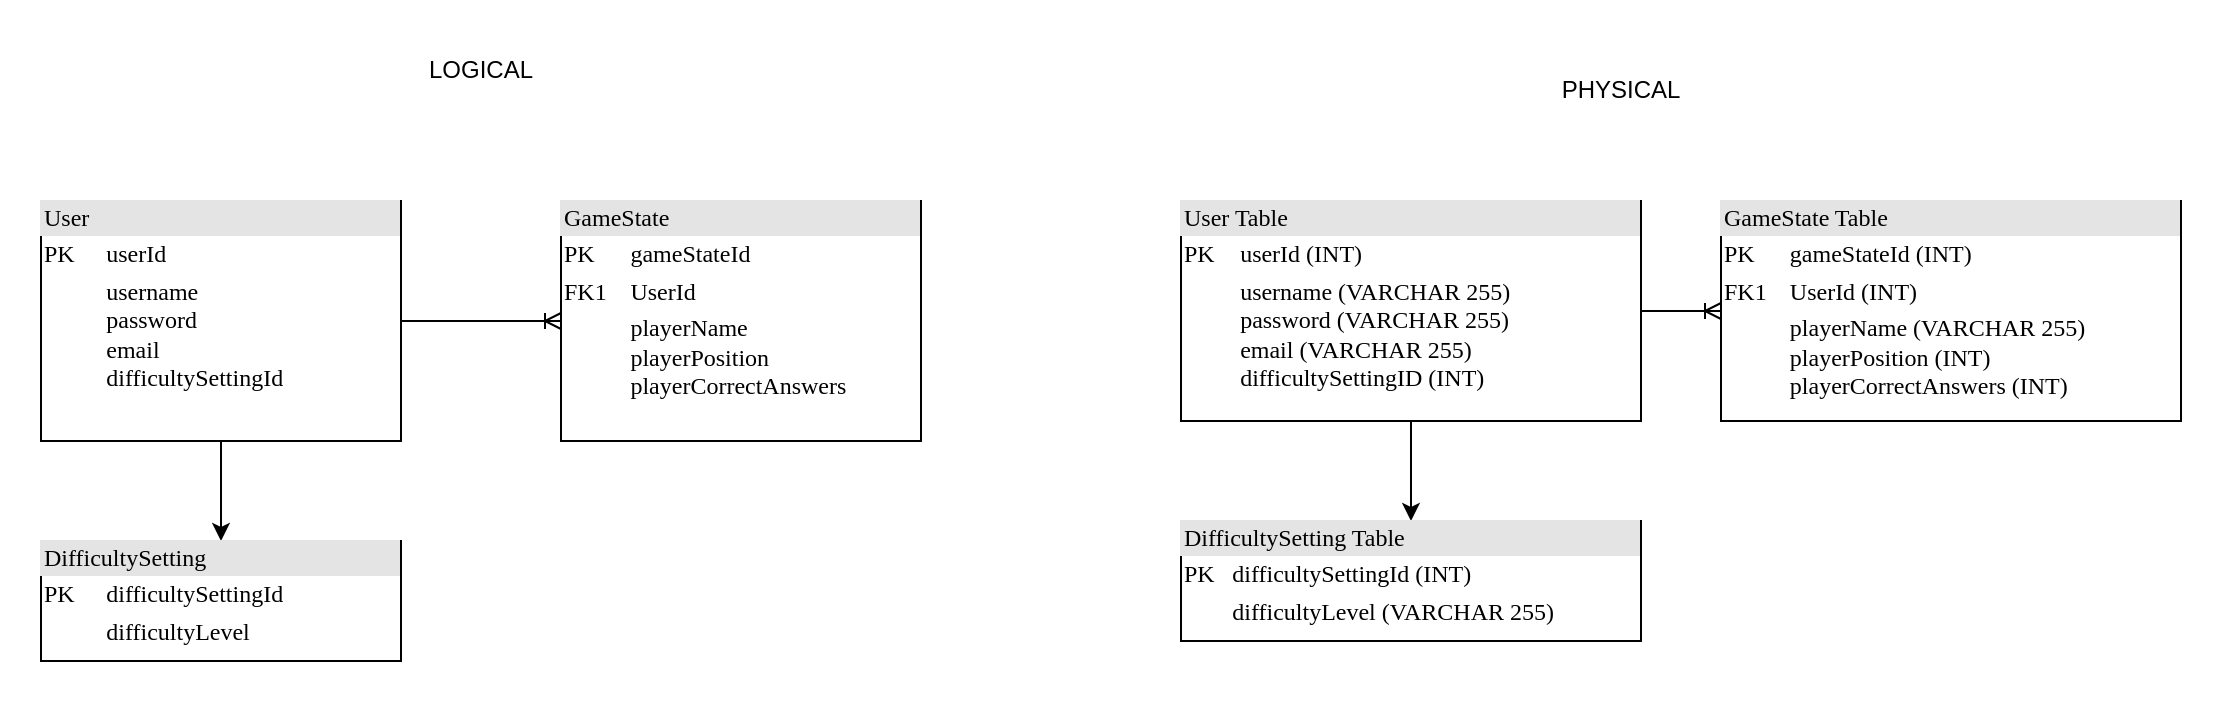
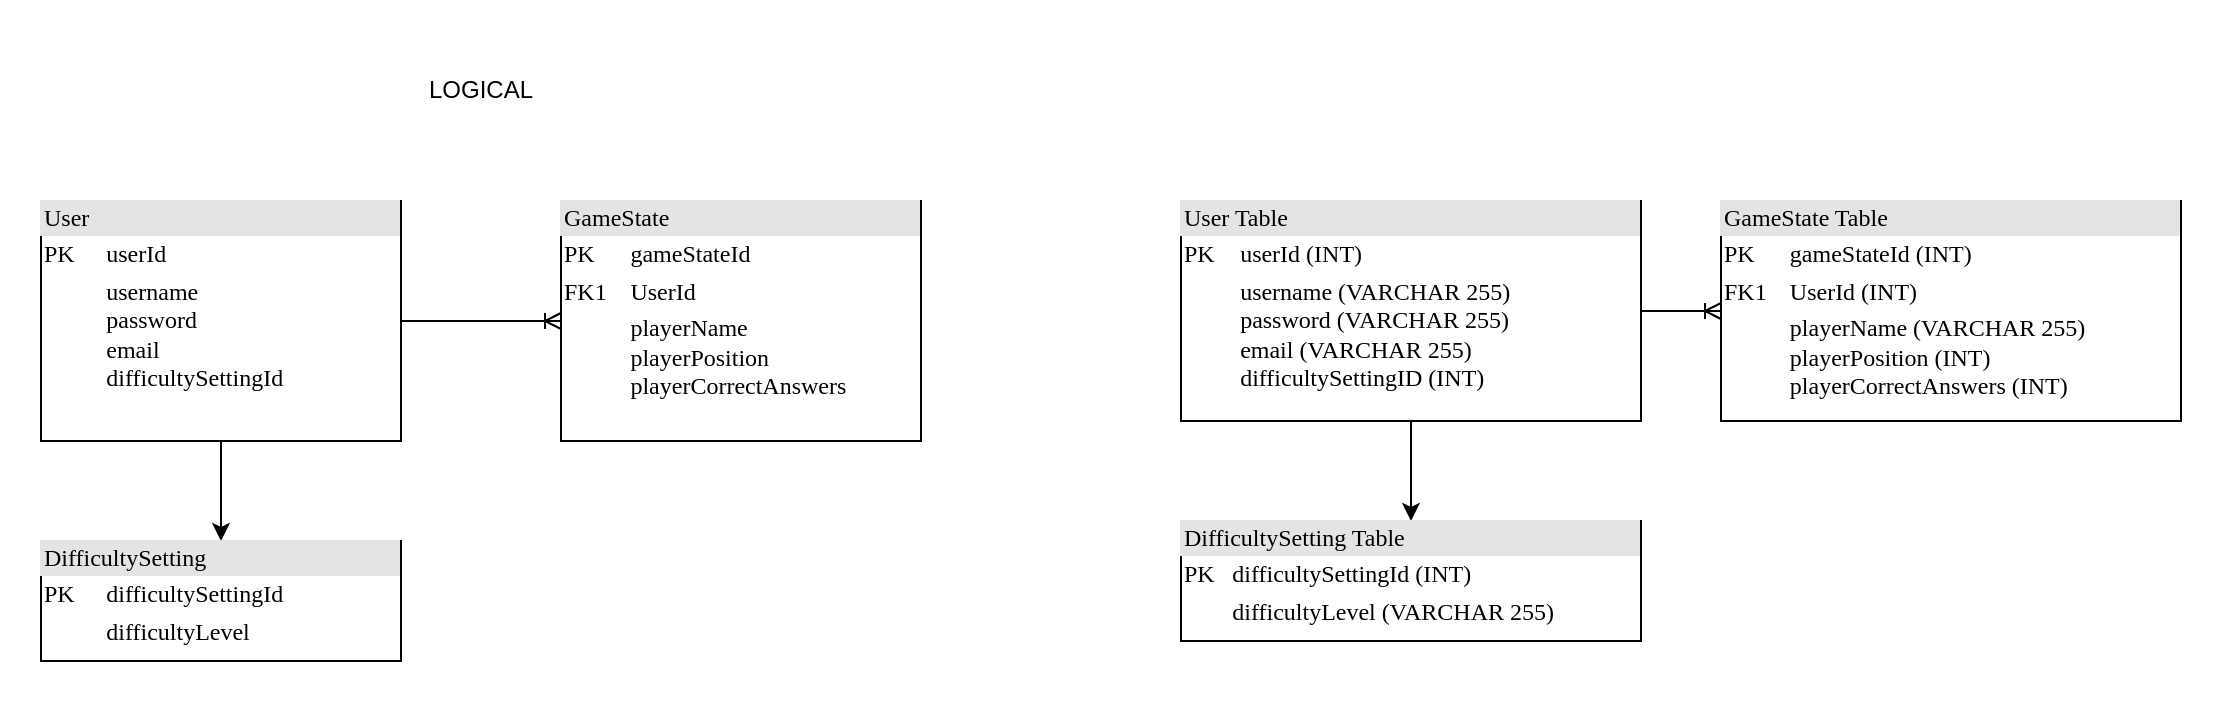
node "LOGICAL": moved (481, 71) -> (481, 91)
node "PHYSICAL": removed
